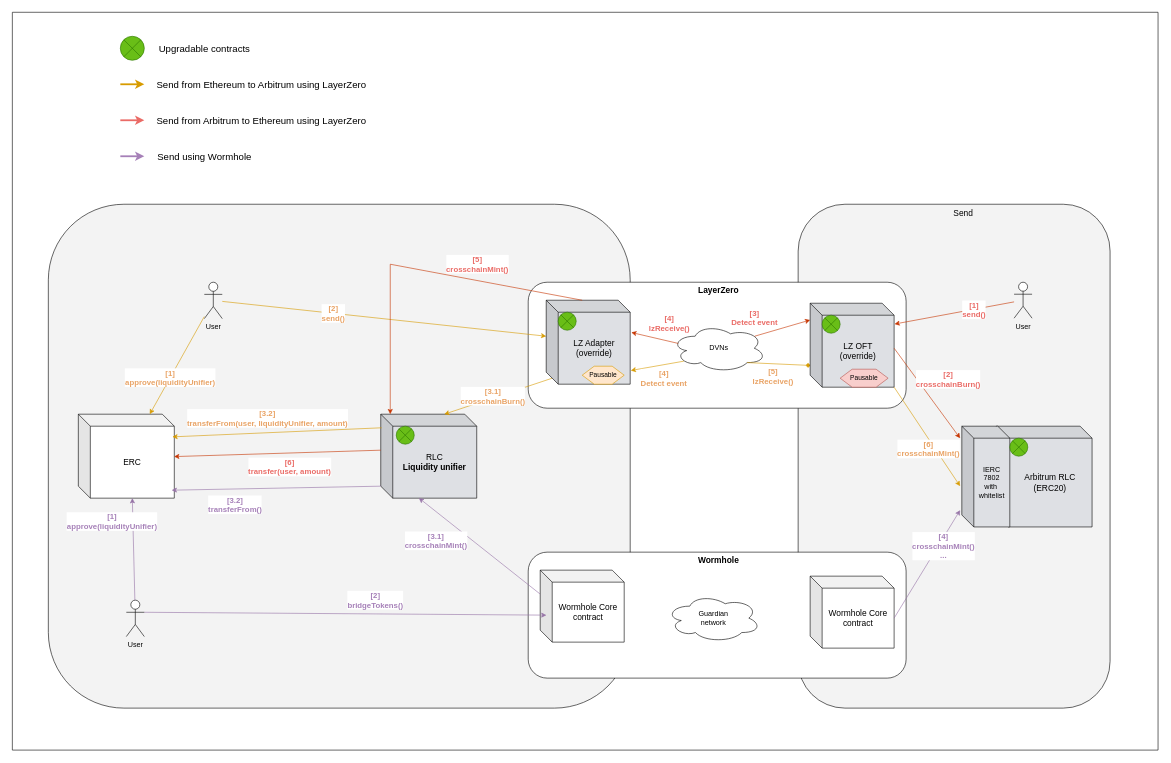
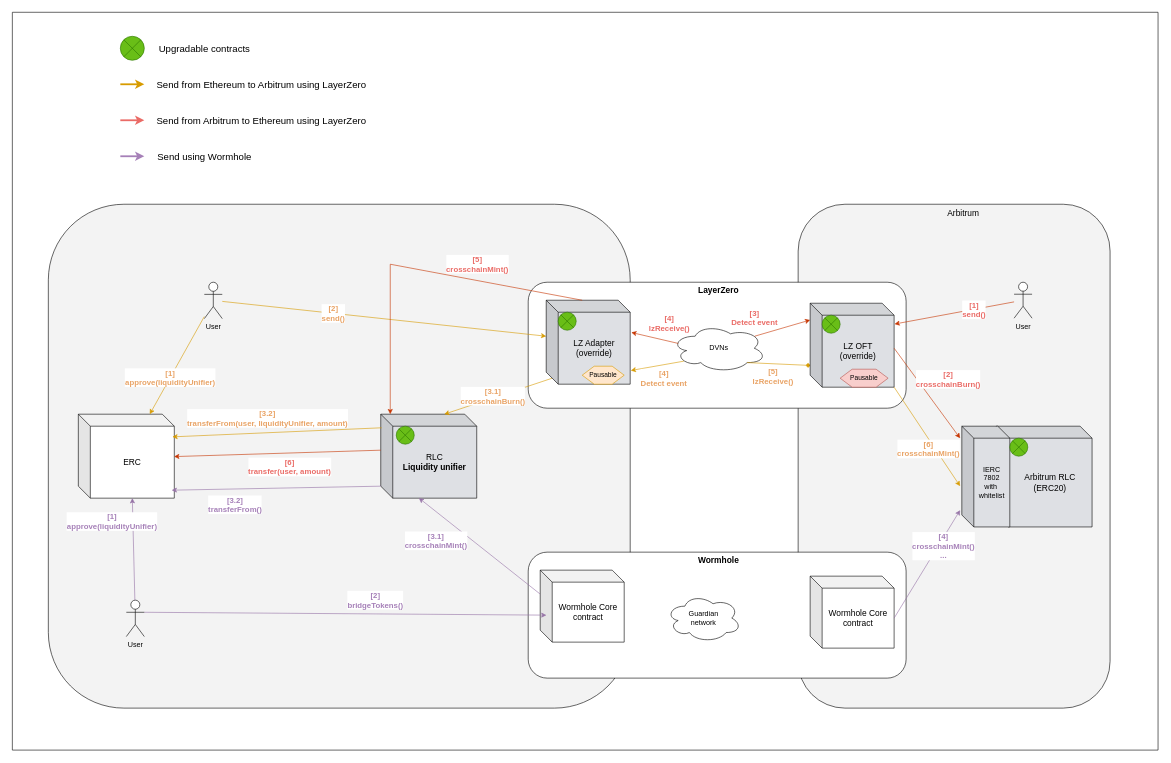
node "Send": label "Send" -> "Arbitrum"
node "Guardian network": size 95x48 -> 75x48
